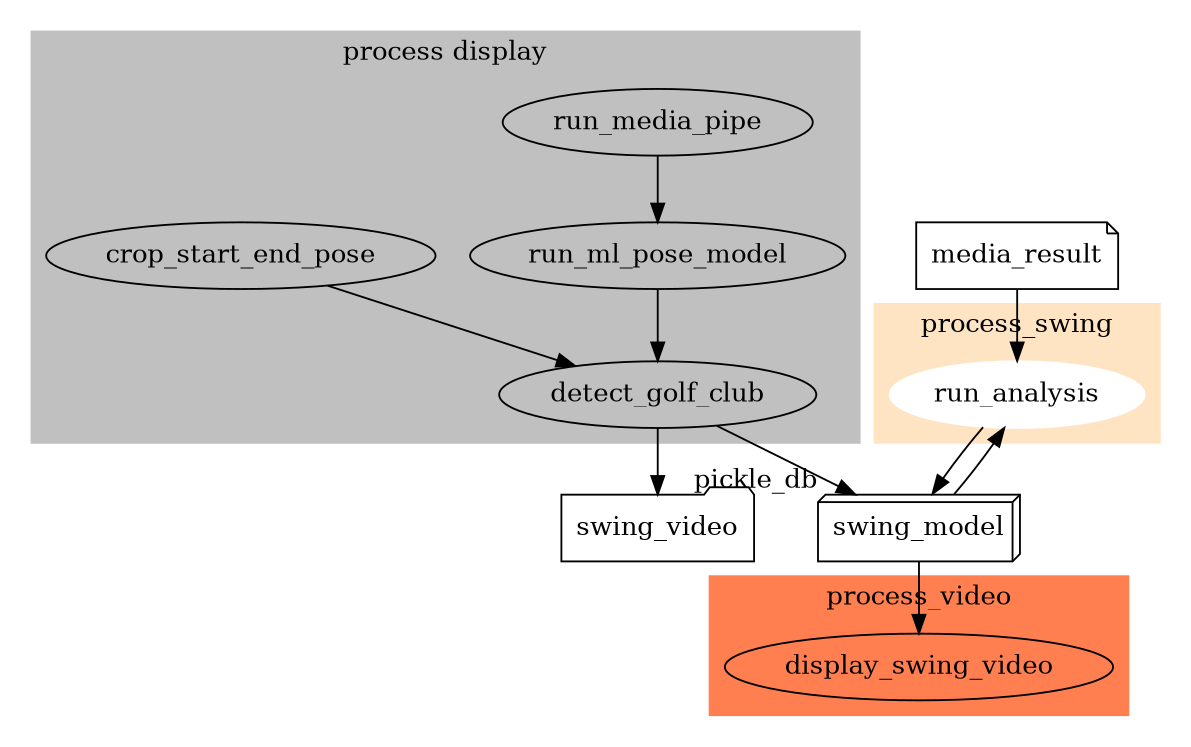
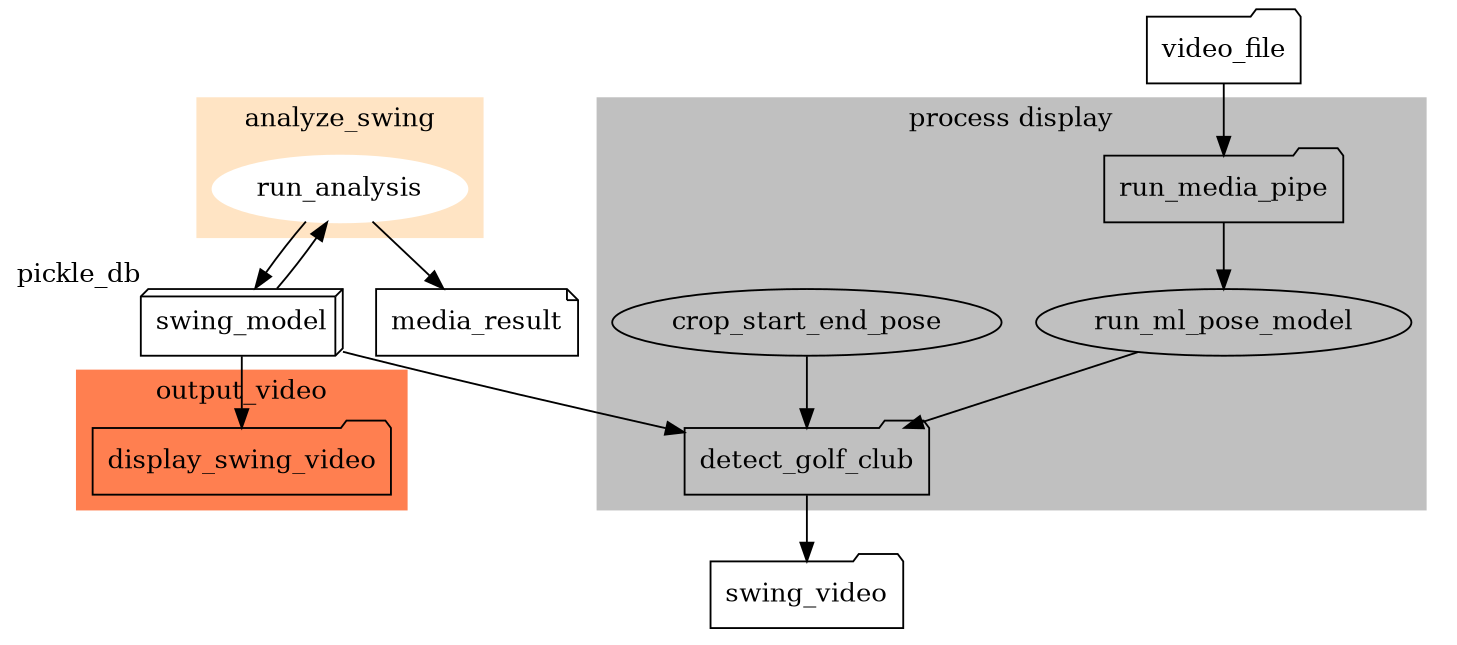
node "video_file": added
node "run_media_pipe": shape ellipse -> folder
edge "media_result" -> "run_analysis": reversed
cluster "process_swing": label "process_swing" -> "analyze_swing"
node "detect_golf_club": shape ellipse -> folder
edge "detect_golf_club" -> "swing_model pickle_db": reversed
cluster "process_video": label "process_video" -> "output_video"
node "display_swing_video": shape ellipse -> folder
